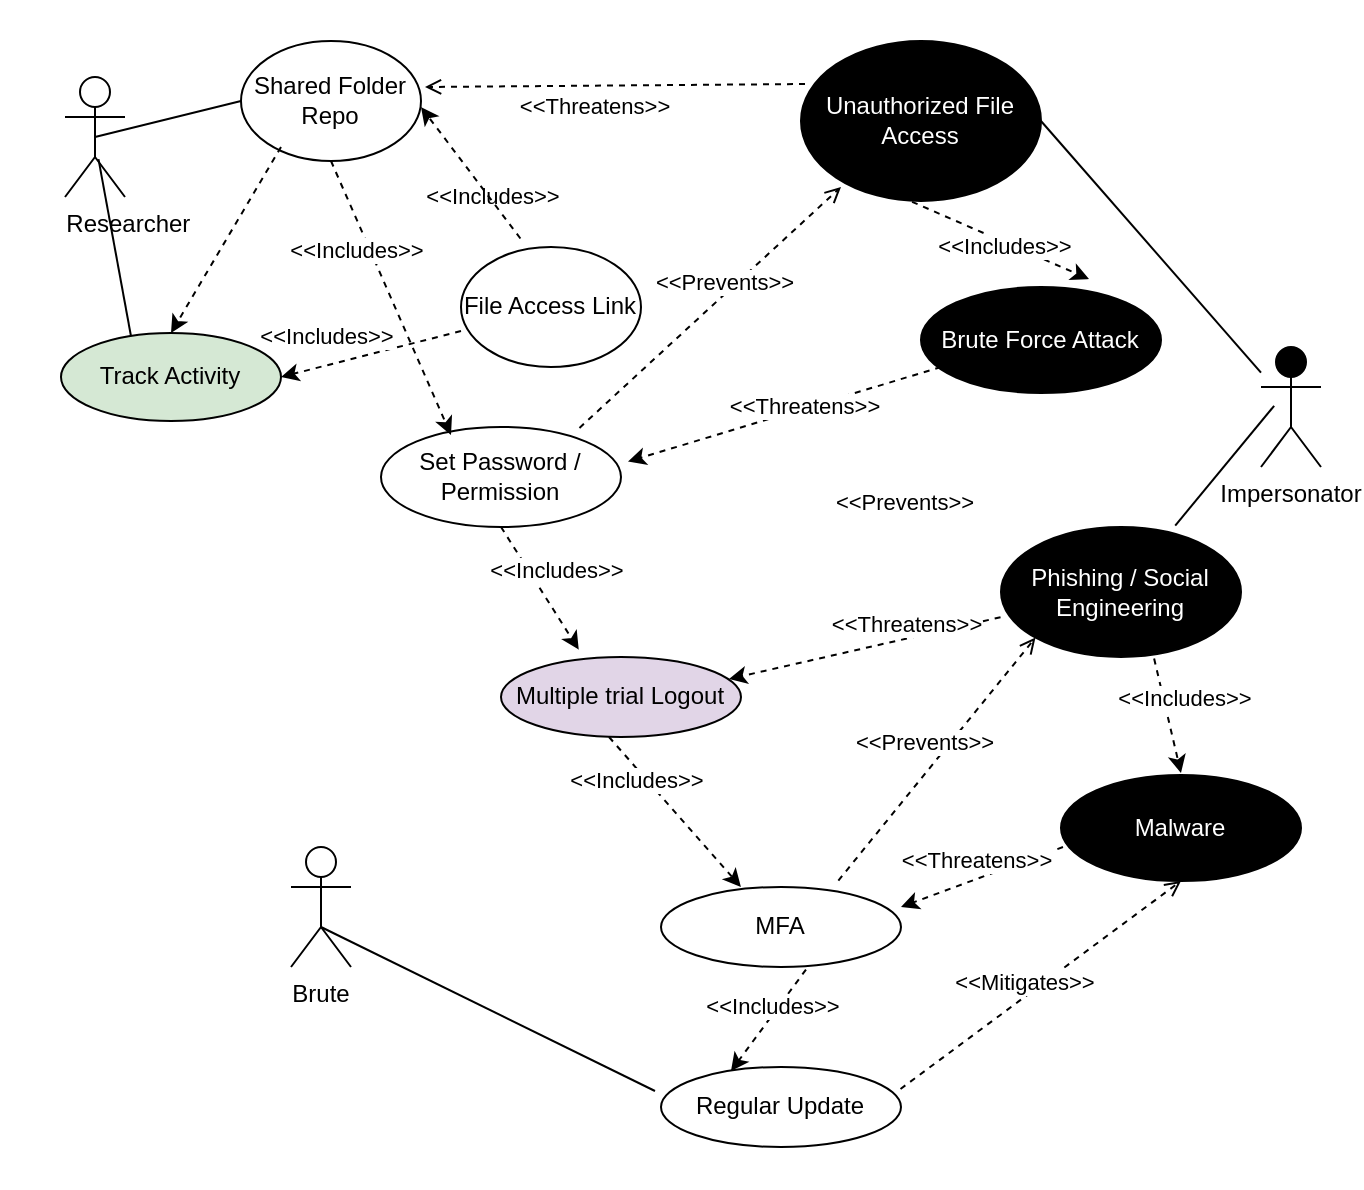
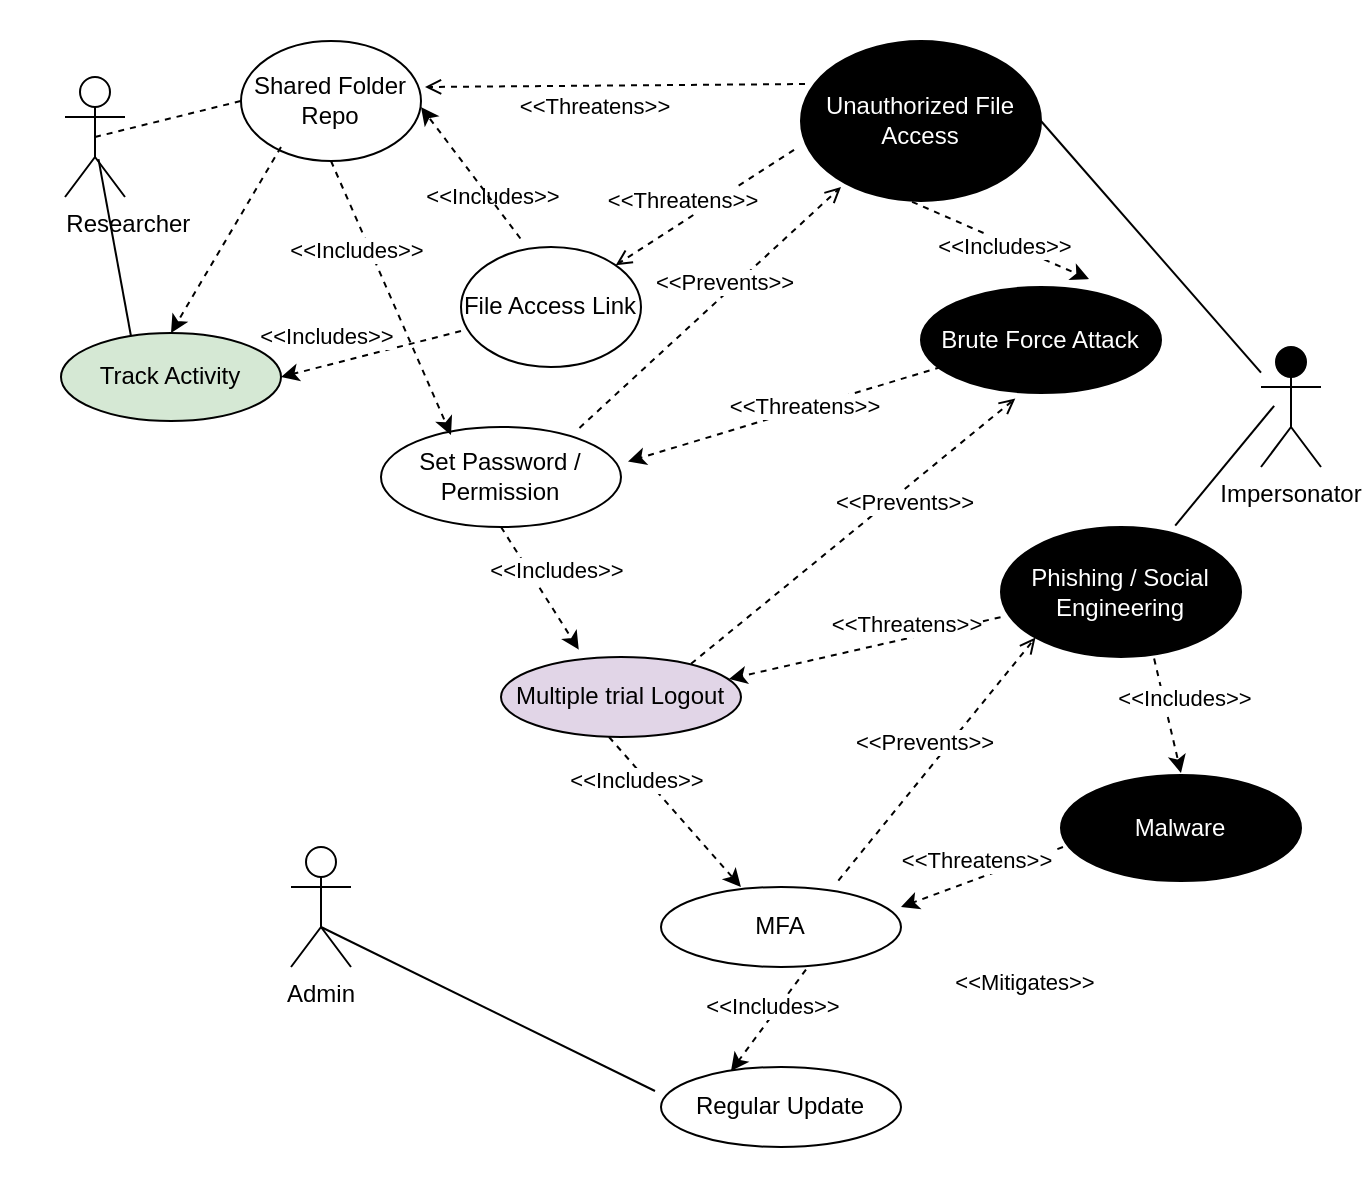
edge "Shared Folder Repo" -- "Researcher": style solid -> dashed
edge "Unauthorized File Access" -> "File Access Link": added, label "<<Threatens>>"
edge "Multiple trial Logout" -> "Brute Force Attack": added
node "Brute": label "Brute" -> "Admin"
edge "Regular Update" -> "Malware": removed
